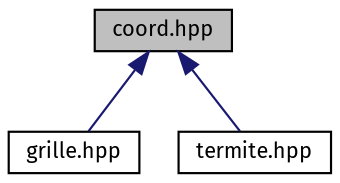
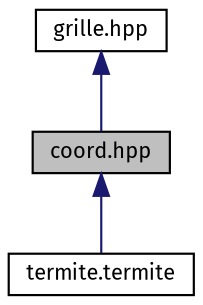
edge "grille.hpp" -> "coord.hpp": reversed
node "termite.hpp": label "termite.hpp" -> "termite.termite"
